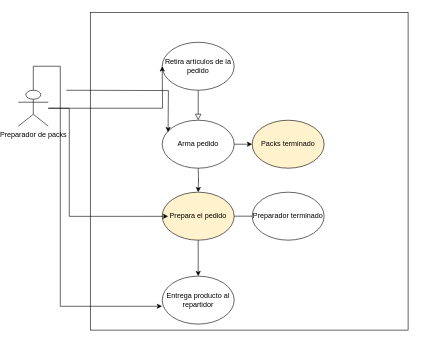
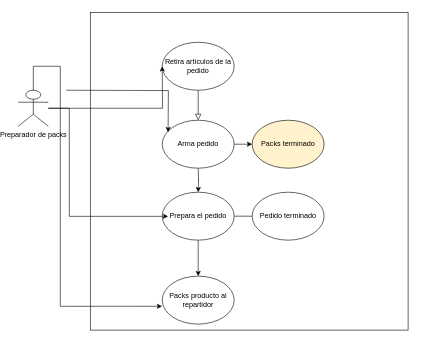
node "Prepara el pedido": fillcolor #fff2cc -> #ffffff
node "Preparador terminado": label "Preparador terminado" -> "Pedido terminado"
node "Entrega producto al repartidor": label "Entrega producto al repartidor" -> "Packs producto al repartidor"
